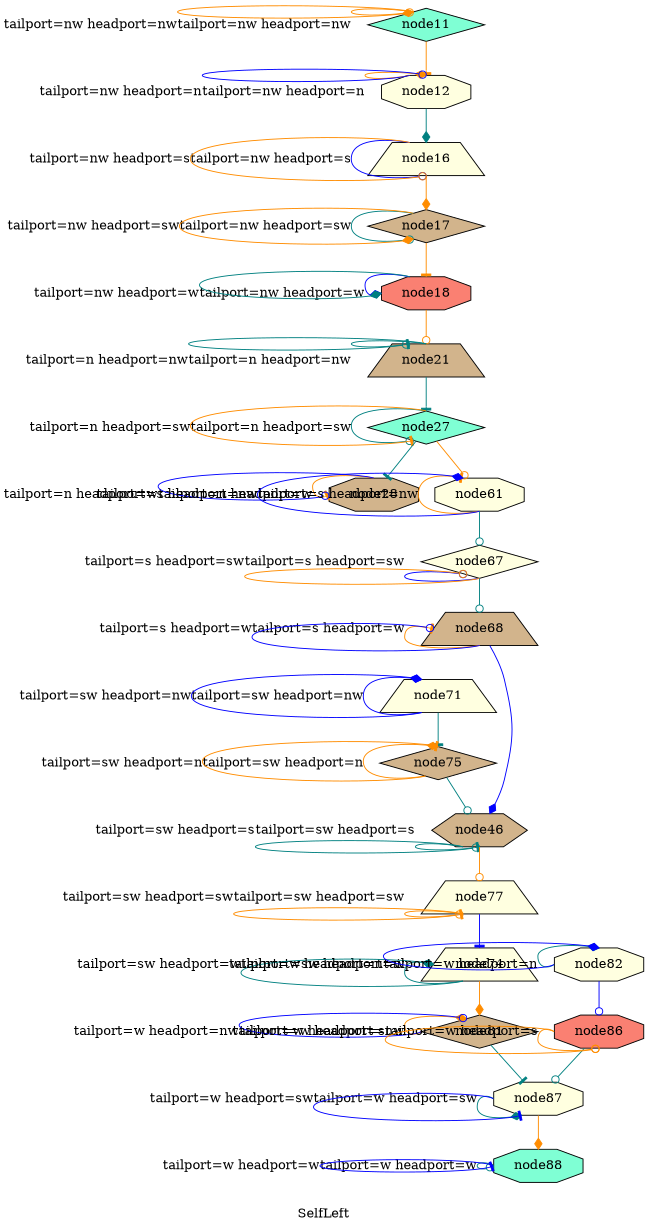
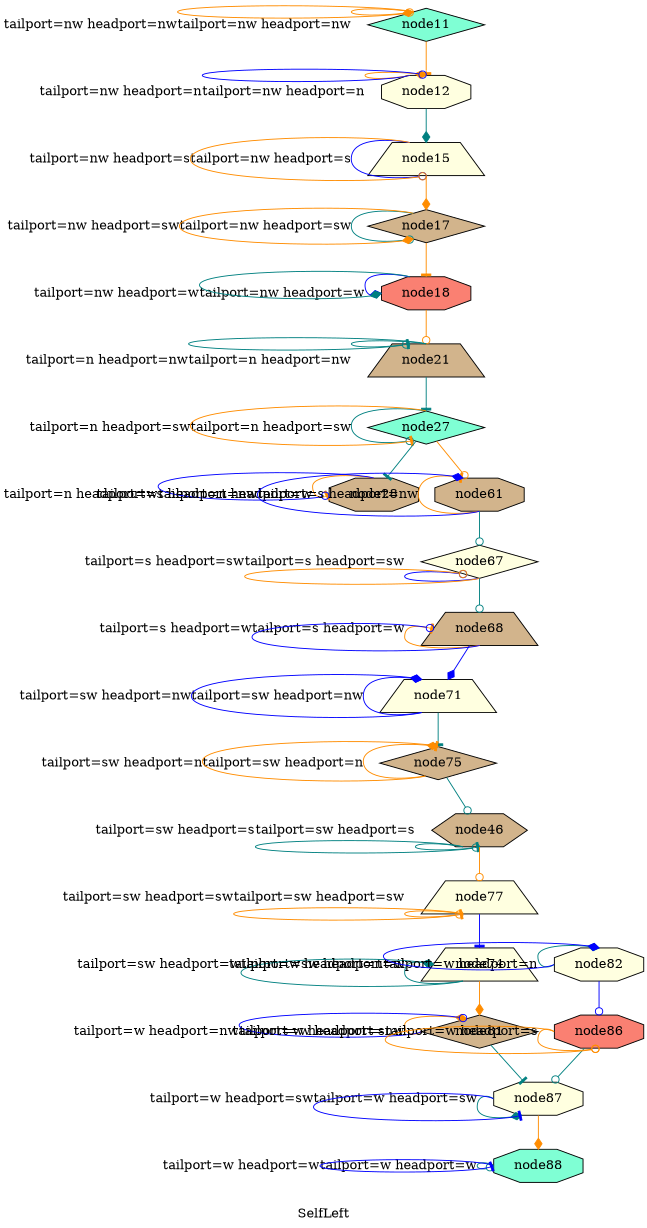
node "node16": label "node16" -> "node15"
node "node61": fillcolor lightyellow -> tan
edge "node68" -> "node46": now "node68" -> "node71"
